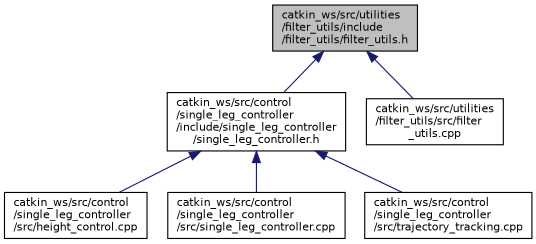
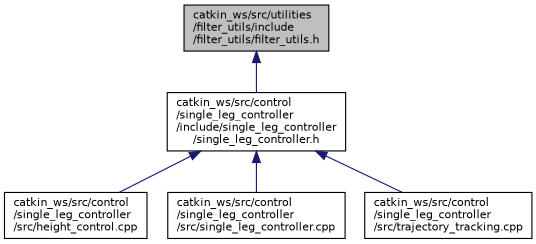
node "catkin_ws/src/utilities /filter_utils/src/filter _utils.cpp": removed
